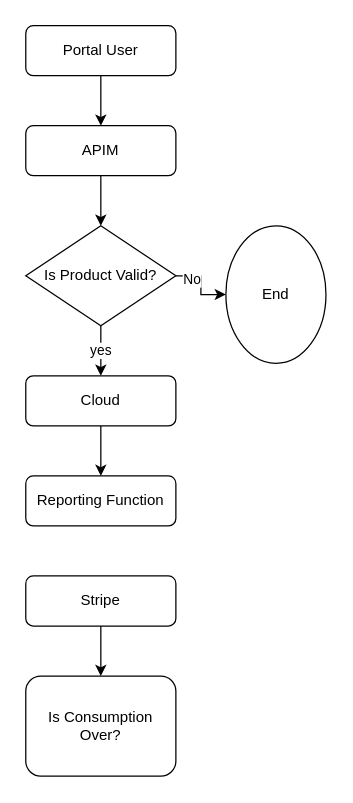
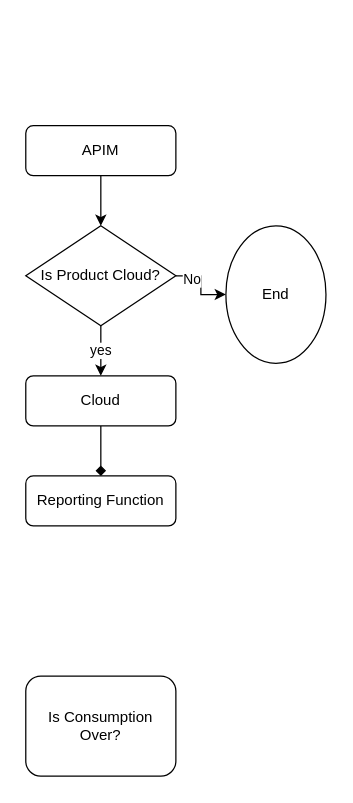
node "Portal User": removed
edge "Portal User" -> "APIM": removed
node "Is Product Valid?": label "Is Product Valid?" -> "Is Product Cloud?"
edge "Cloud" -> "Reporting Function": arrowhead classic -> diamond
node "Stripe": removed
edge "Stripe" -> "Is Consumption Over?": removed
